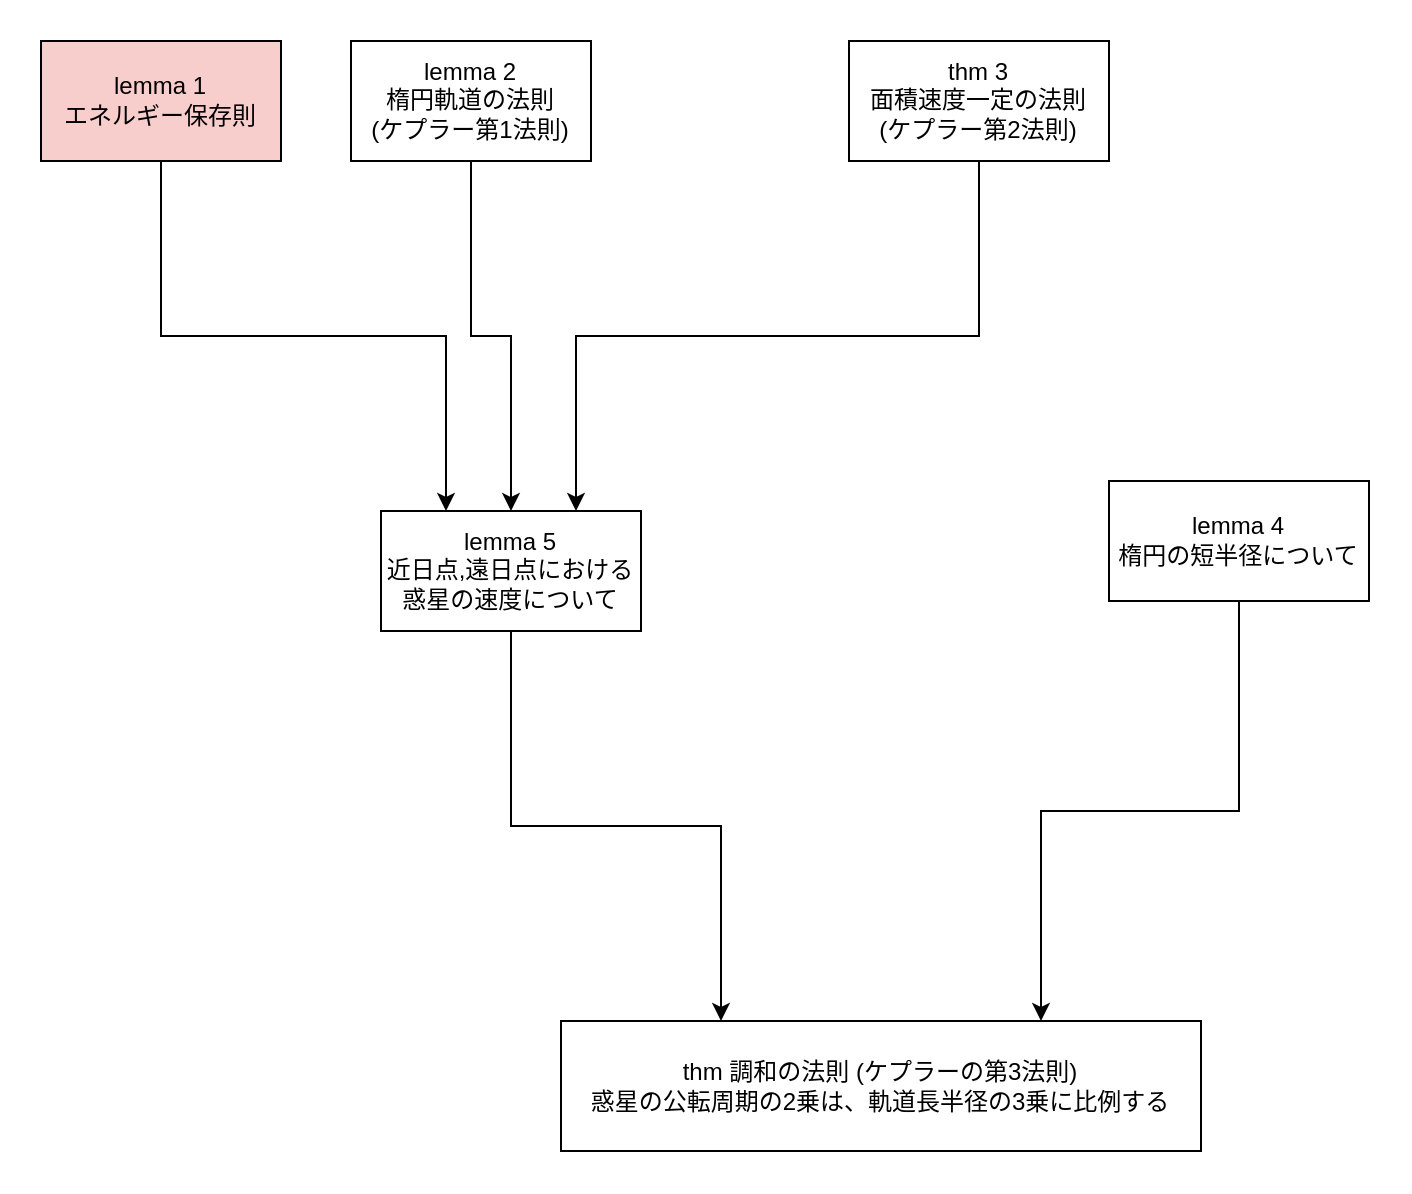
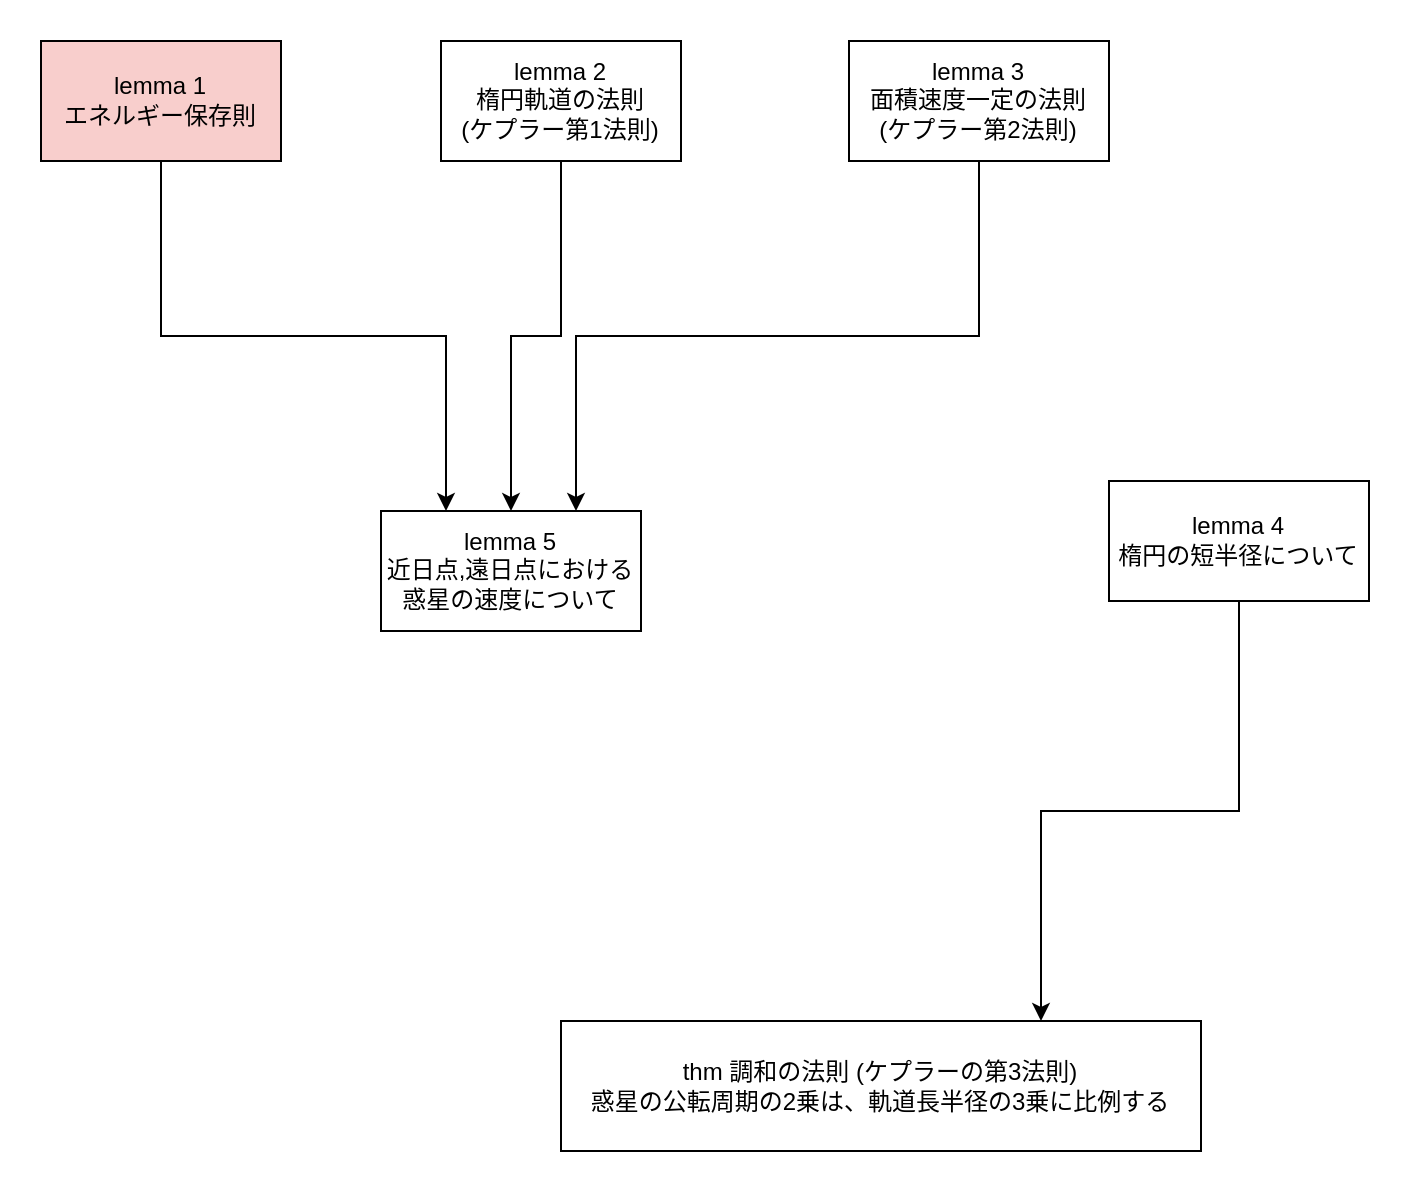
node "lemma 2 楕円軌道の法則 (ケプラー第1法則)": moved (471, 101) -> (561, 101)
node "thm 3 面積速度一定の法則 (ケプラー第2法則)": label "thm 3 面積速度一定の法則 (ケプラー第2法則)" -> "lemma 3 面積速度一定の法則 (ケプラー第2法則)"
edge "lemma 5 近日点,遠日点における惑星の速度について" -> "thm 調和の法則 (ケプラーの第3法則) 惑星の公転周期の2乗は、軌道長半径の3乗に比例する": removed
